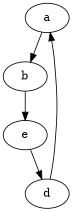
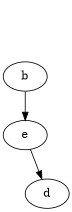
node "a": removed
